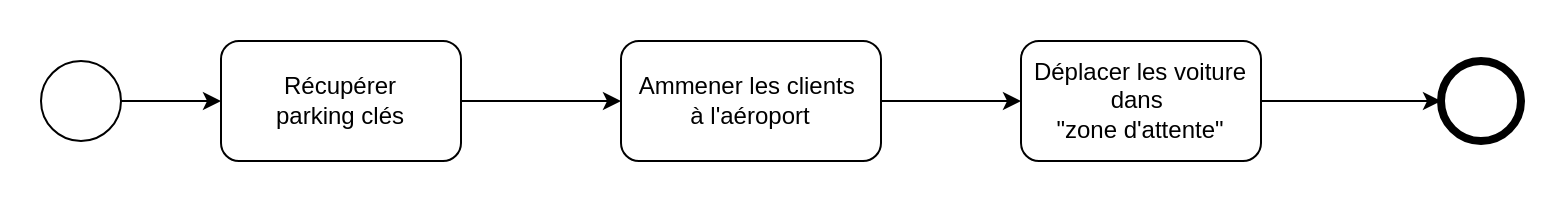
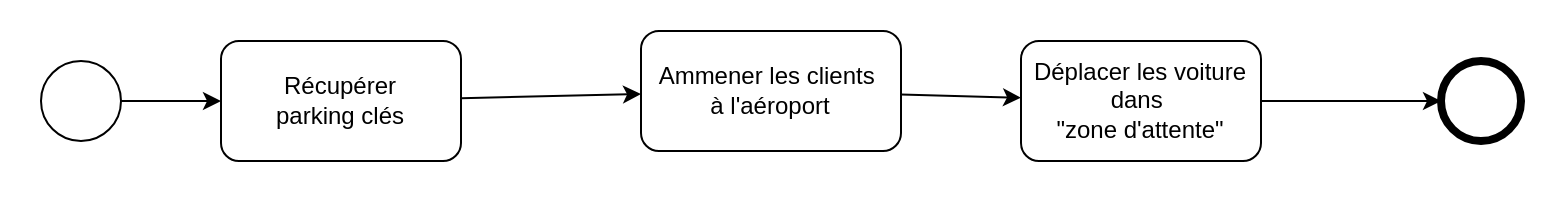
node "Ammener les clients à l'aéroport": moved (751, 101) -> (771, 91)
